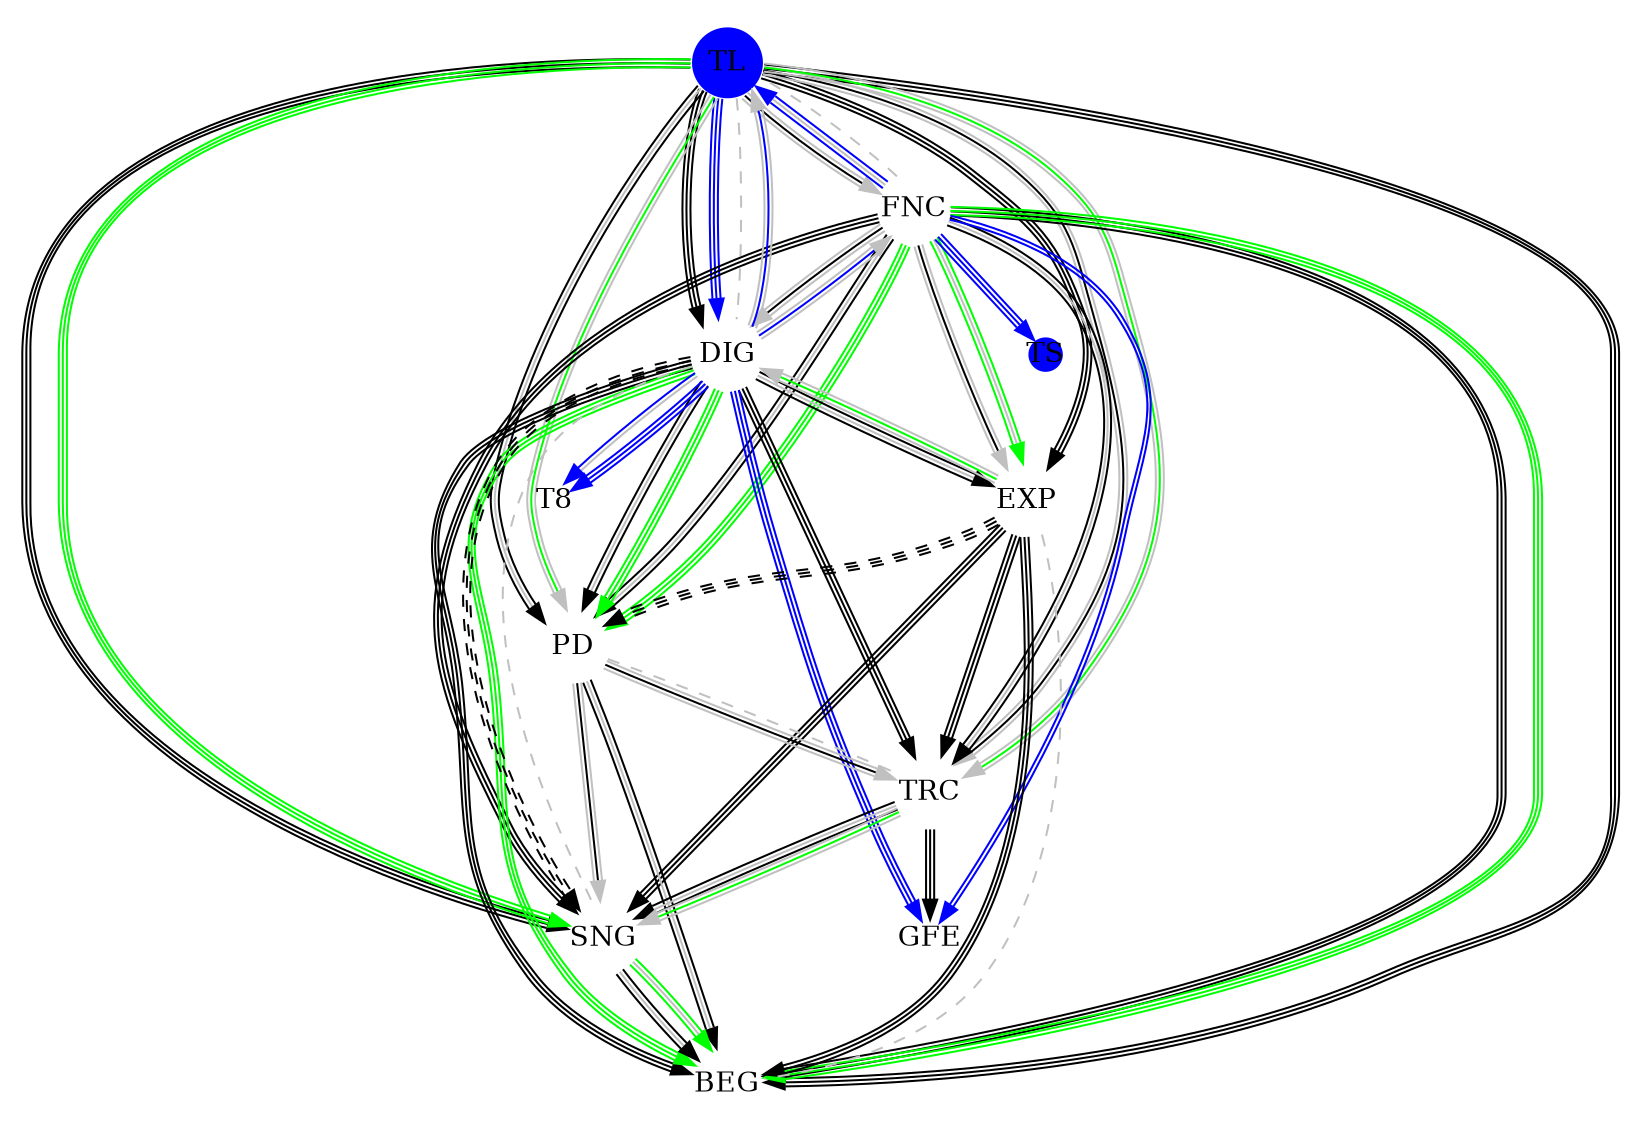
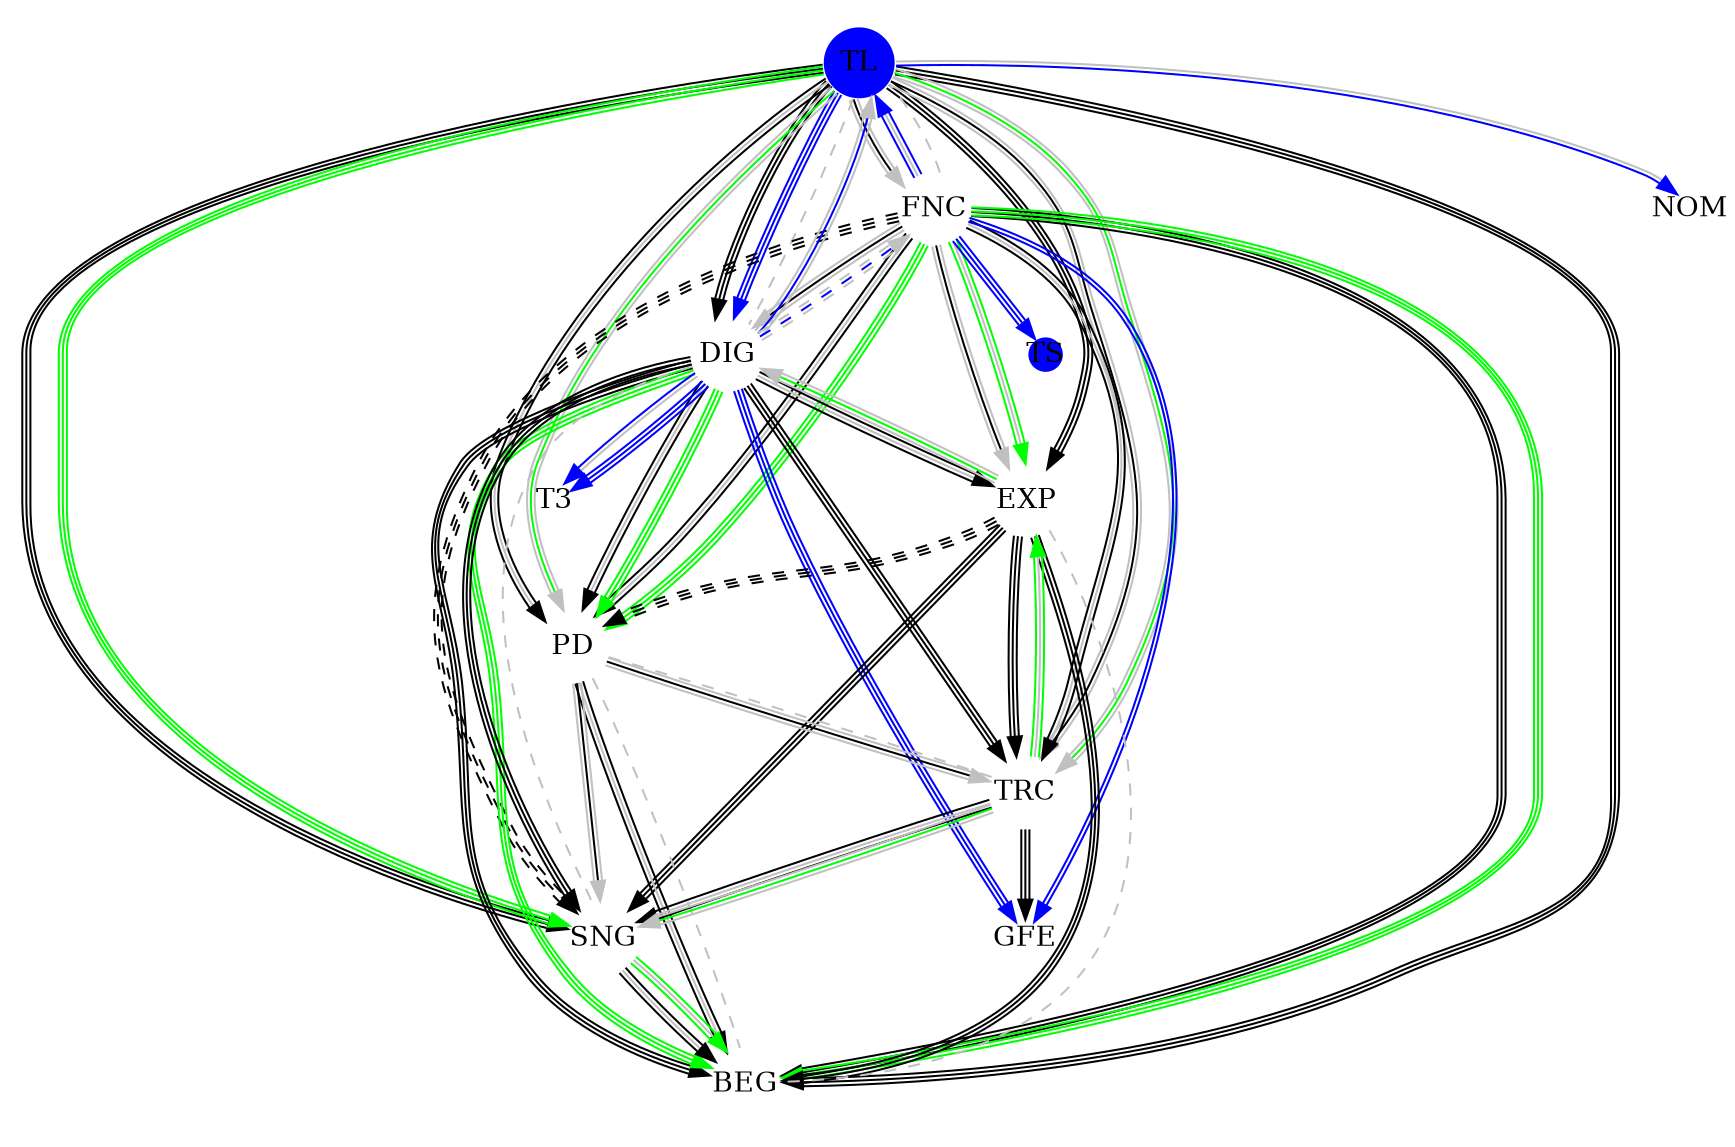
node "NOM": added
edge "DIG" -> "FNC": style solid -> dashed
edge "FNC" -> "SNG": style solid -> dashed
node "T8": label "T8" -> "T3"
edge "DIG" -> "SNG": style dashed -> solid
edge "TRC" -> "EXP": added
edge "PD" -- "BEG": added
